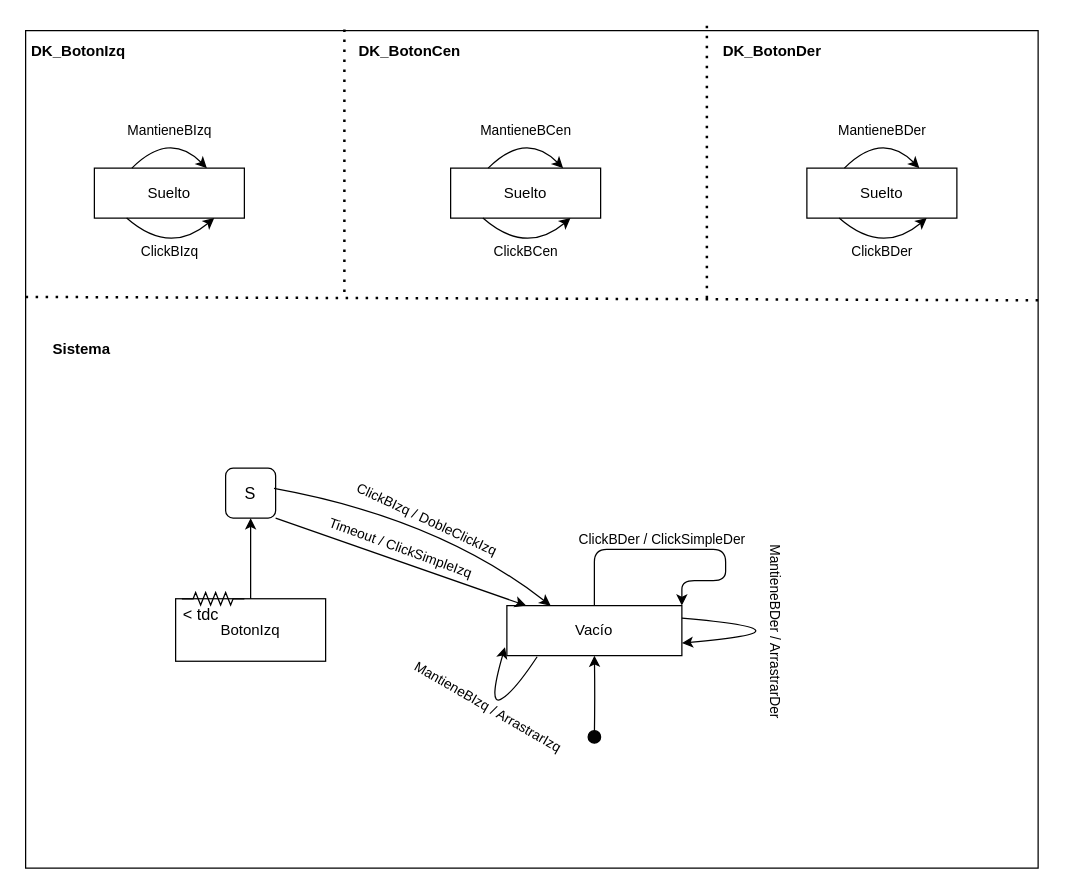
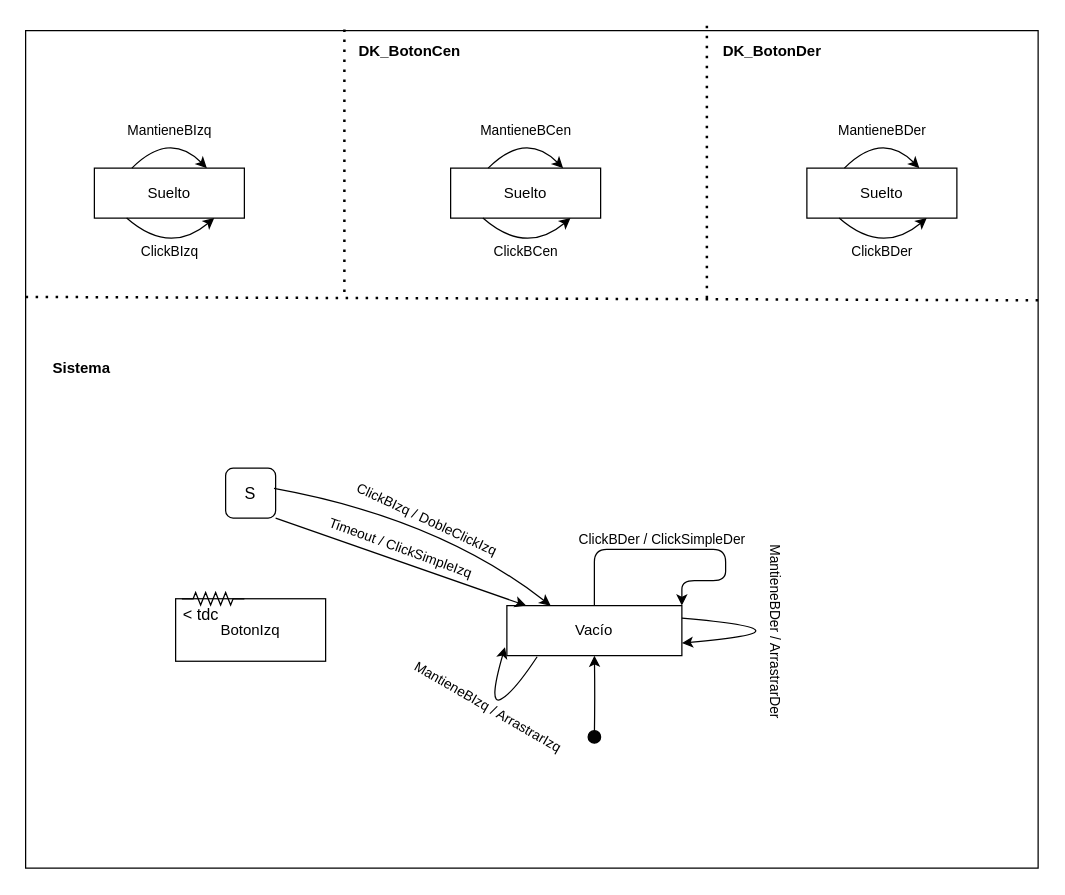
node "DK_BotonIzq": removed
node "Sistema": moved (82, 349) -> (82, 368)
edge "BotonIzq" -> "S": removed
